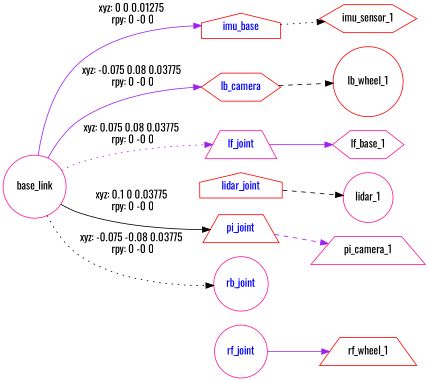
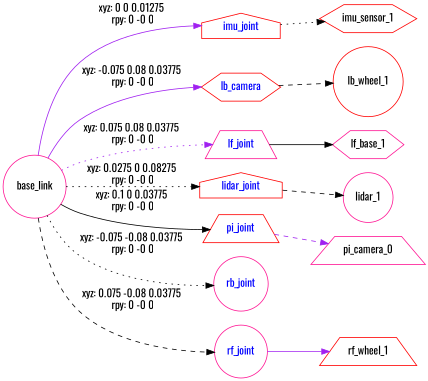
node "imu_base": label "imu_base" -> "imu_joint"
edge "lf_joint" -> "lf_base_1": color purple -> black
edge "base_link" -> "lidar_joint": added, label "xyz: 0.0275 0 0.08275 rpy: 0 -0 0"
node "pi_camera_1": label "pi_camera_1" -> "pi_camera_0"
edge "base_link" -> "rf_joint": added, label "xyz: 0.075 -0.08 0.03775 rpy: 0 -0 0"
